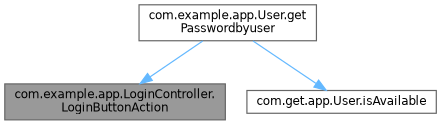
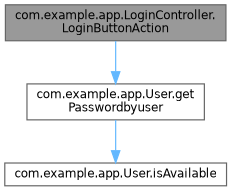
edge "com.example.app.User.get Passwordbyuser" -> "com.example.app.LoginController. LoginButtonAction": reversed
node "com.get.app.User.isAvailable": label "com.get.app.User.isAvailable" -> "com.example.app.User.isAvailable"
